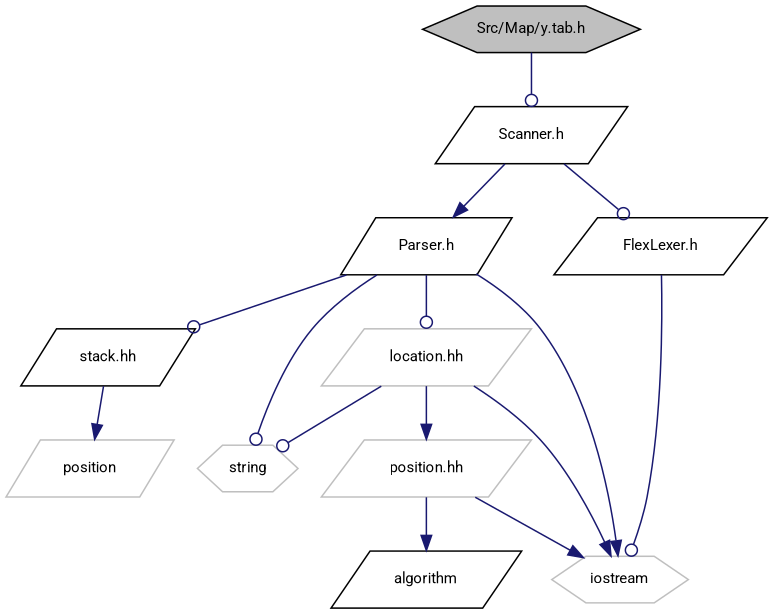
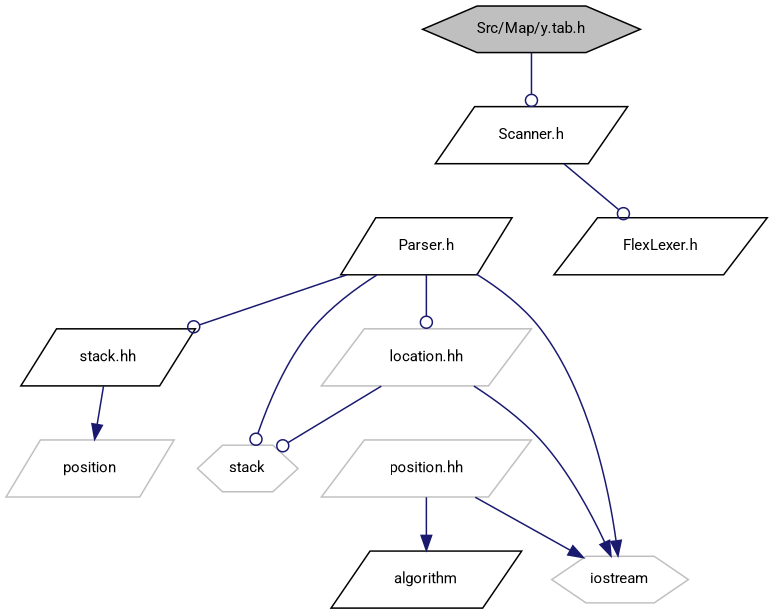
edge "Scanner.h" -> "Parser.h": removed
edge "location.hh" -> "position.hh": removed
edge "FlexLexer.h" -> "iostream": removed
node "string": label "string" -> "stack"
